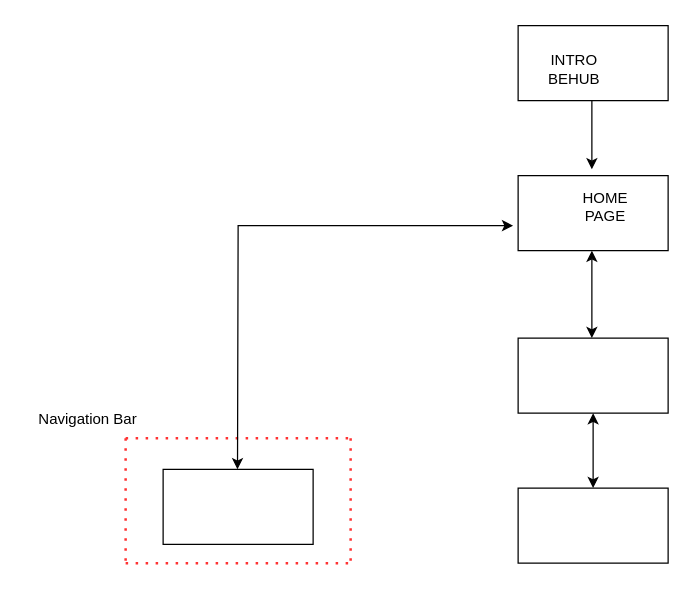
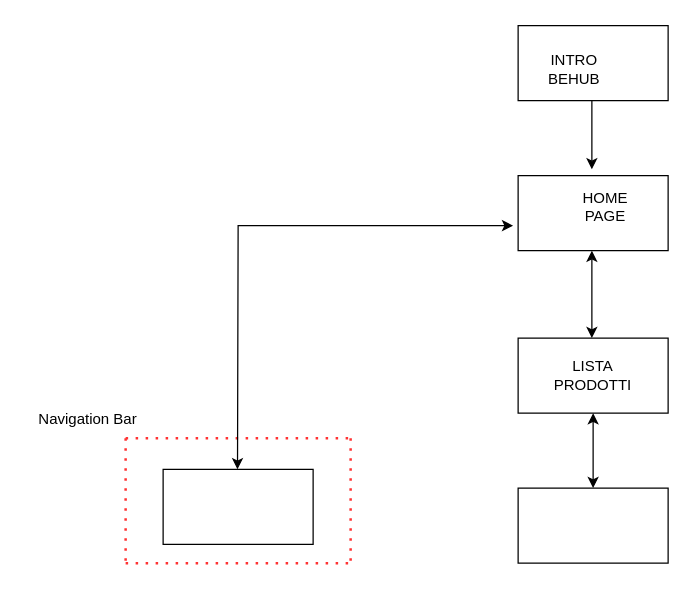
node "LISTA PRODOTTI": added
